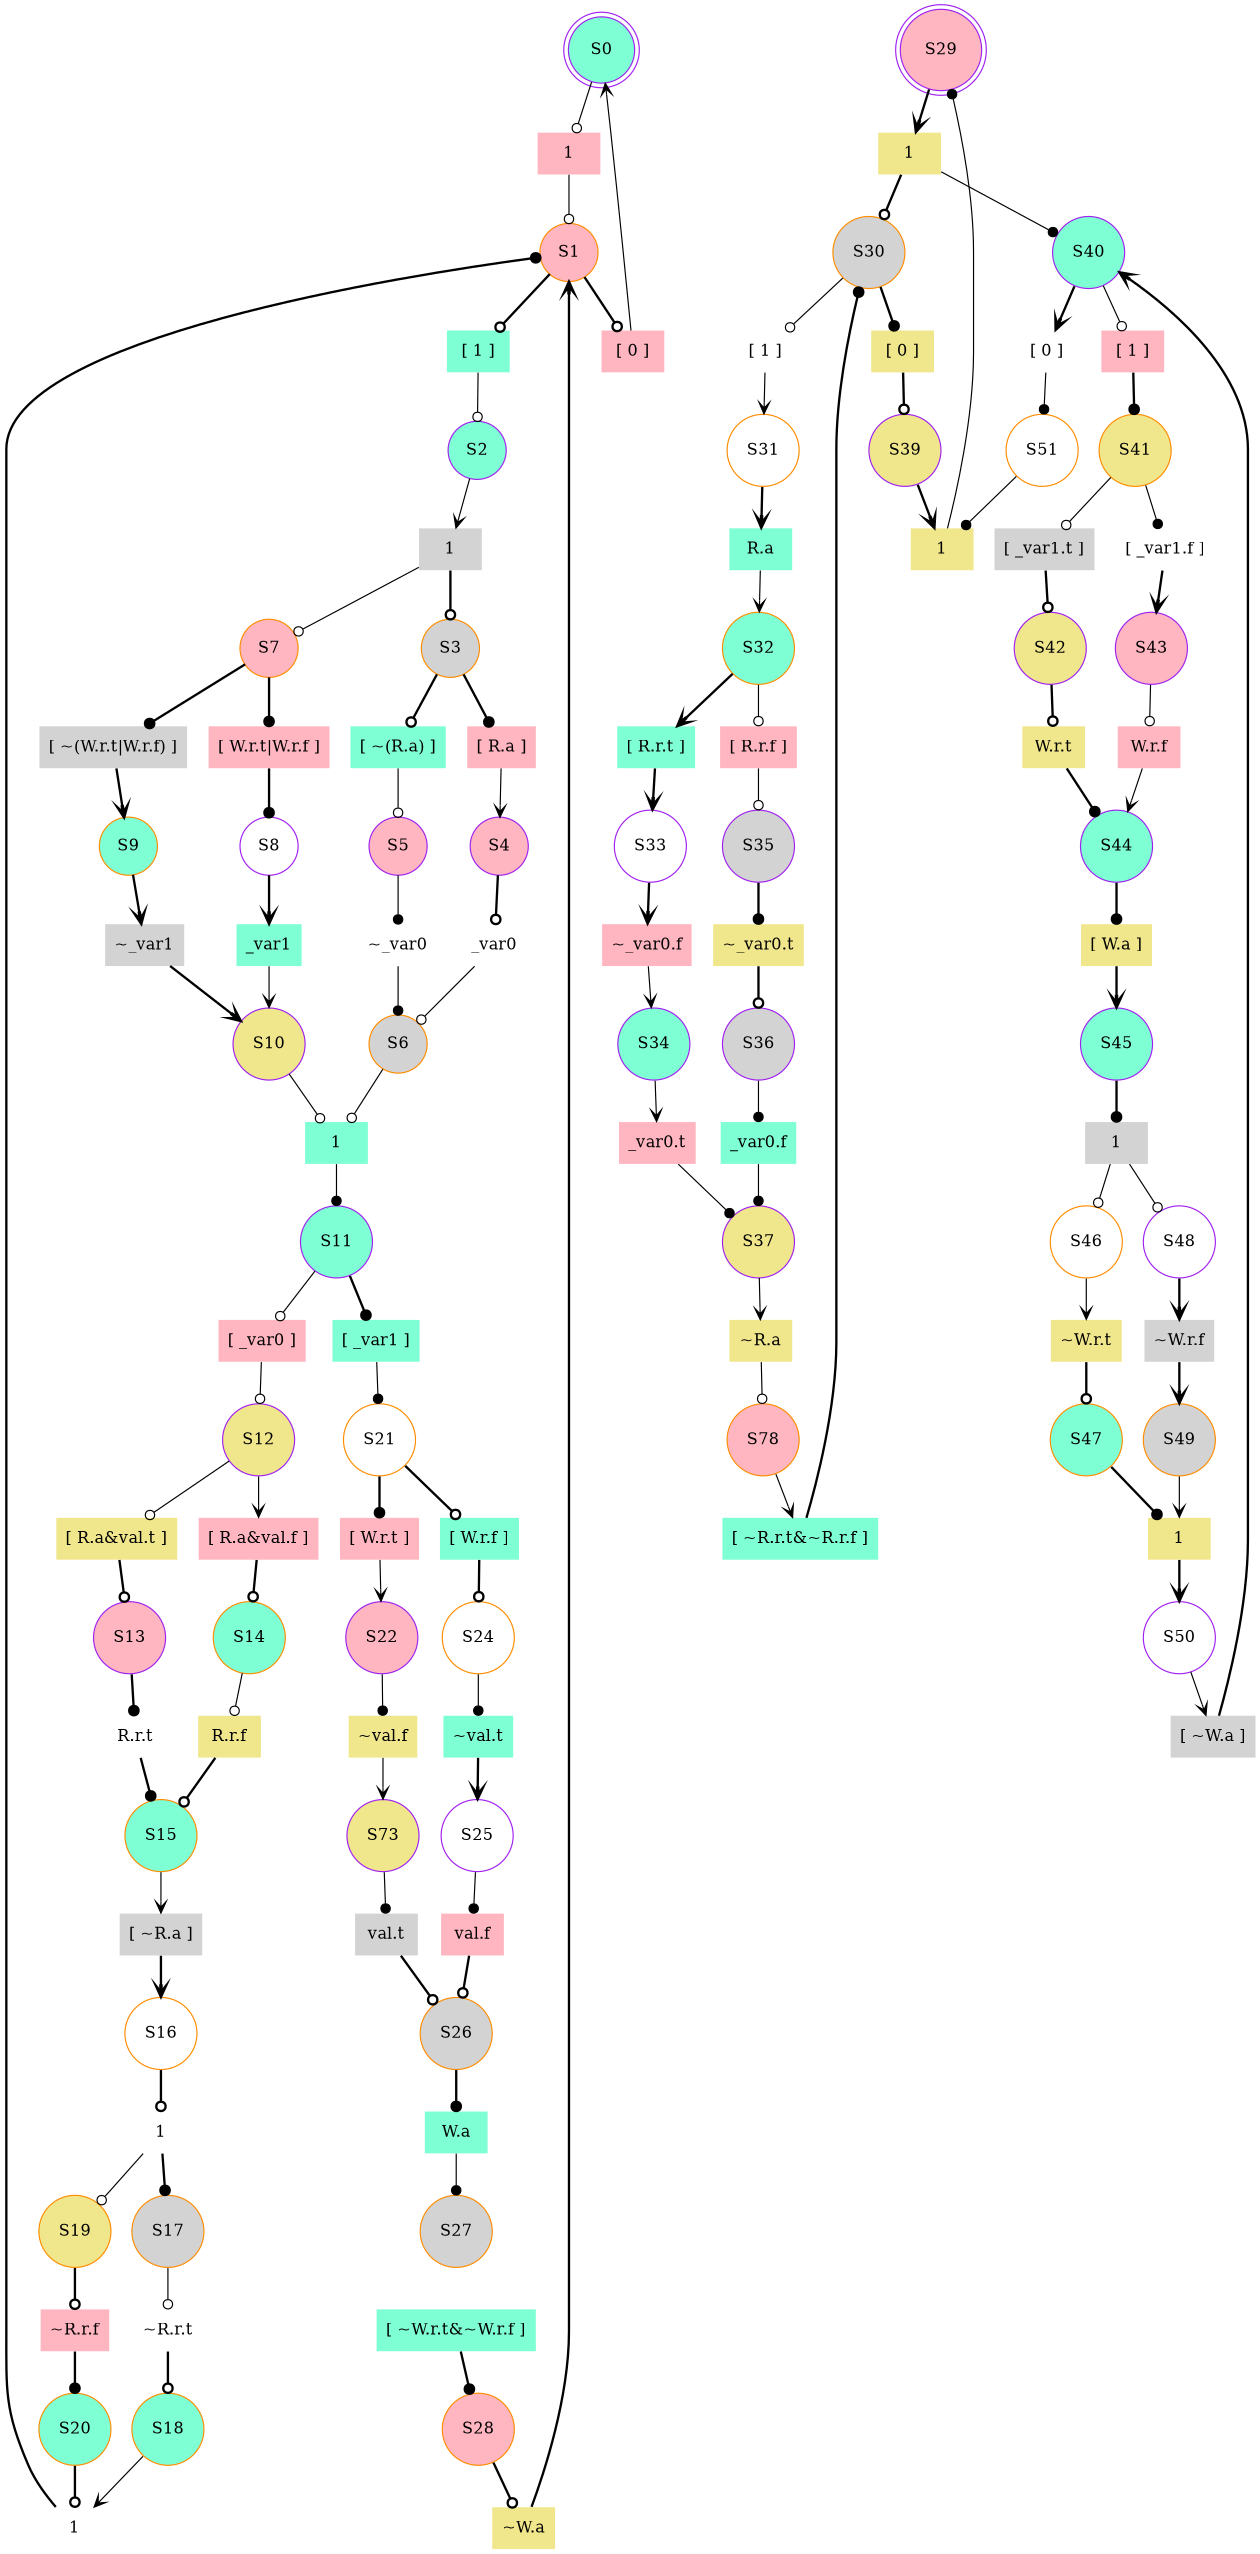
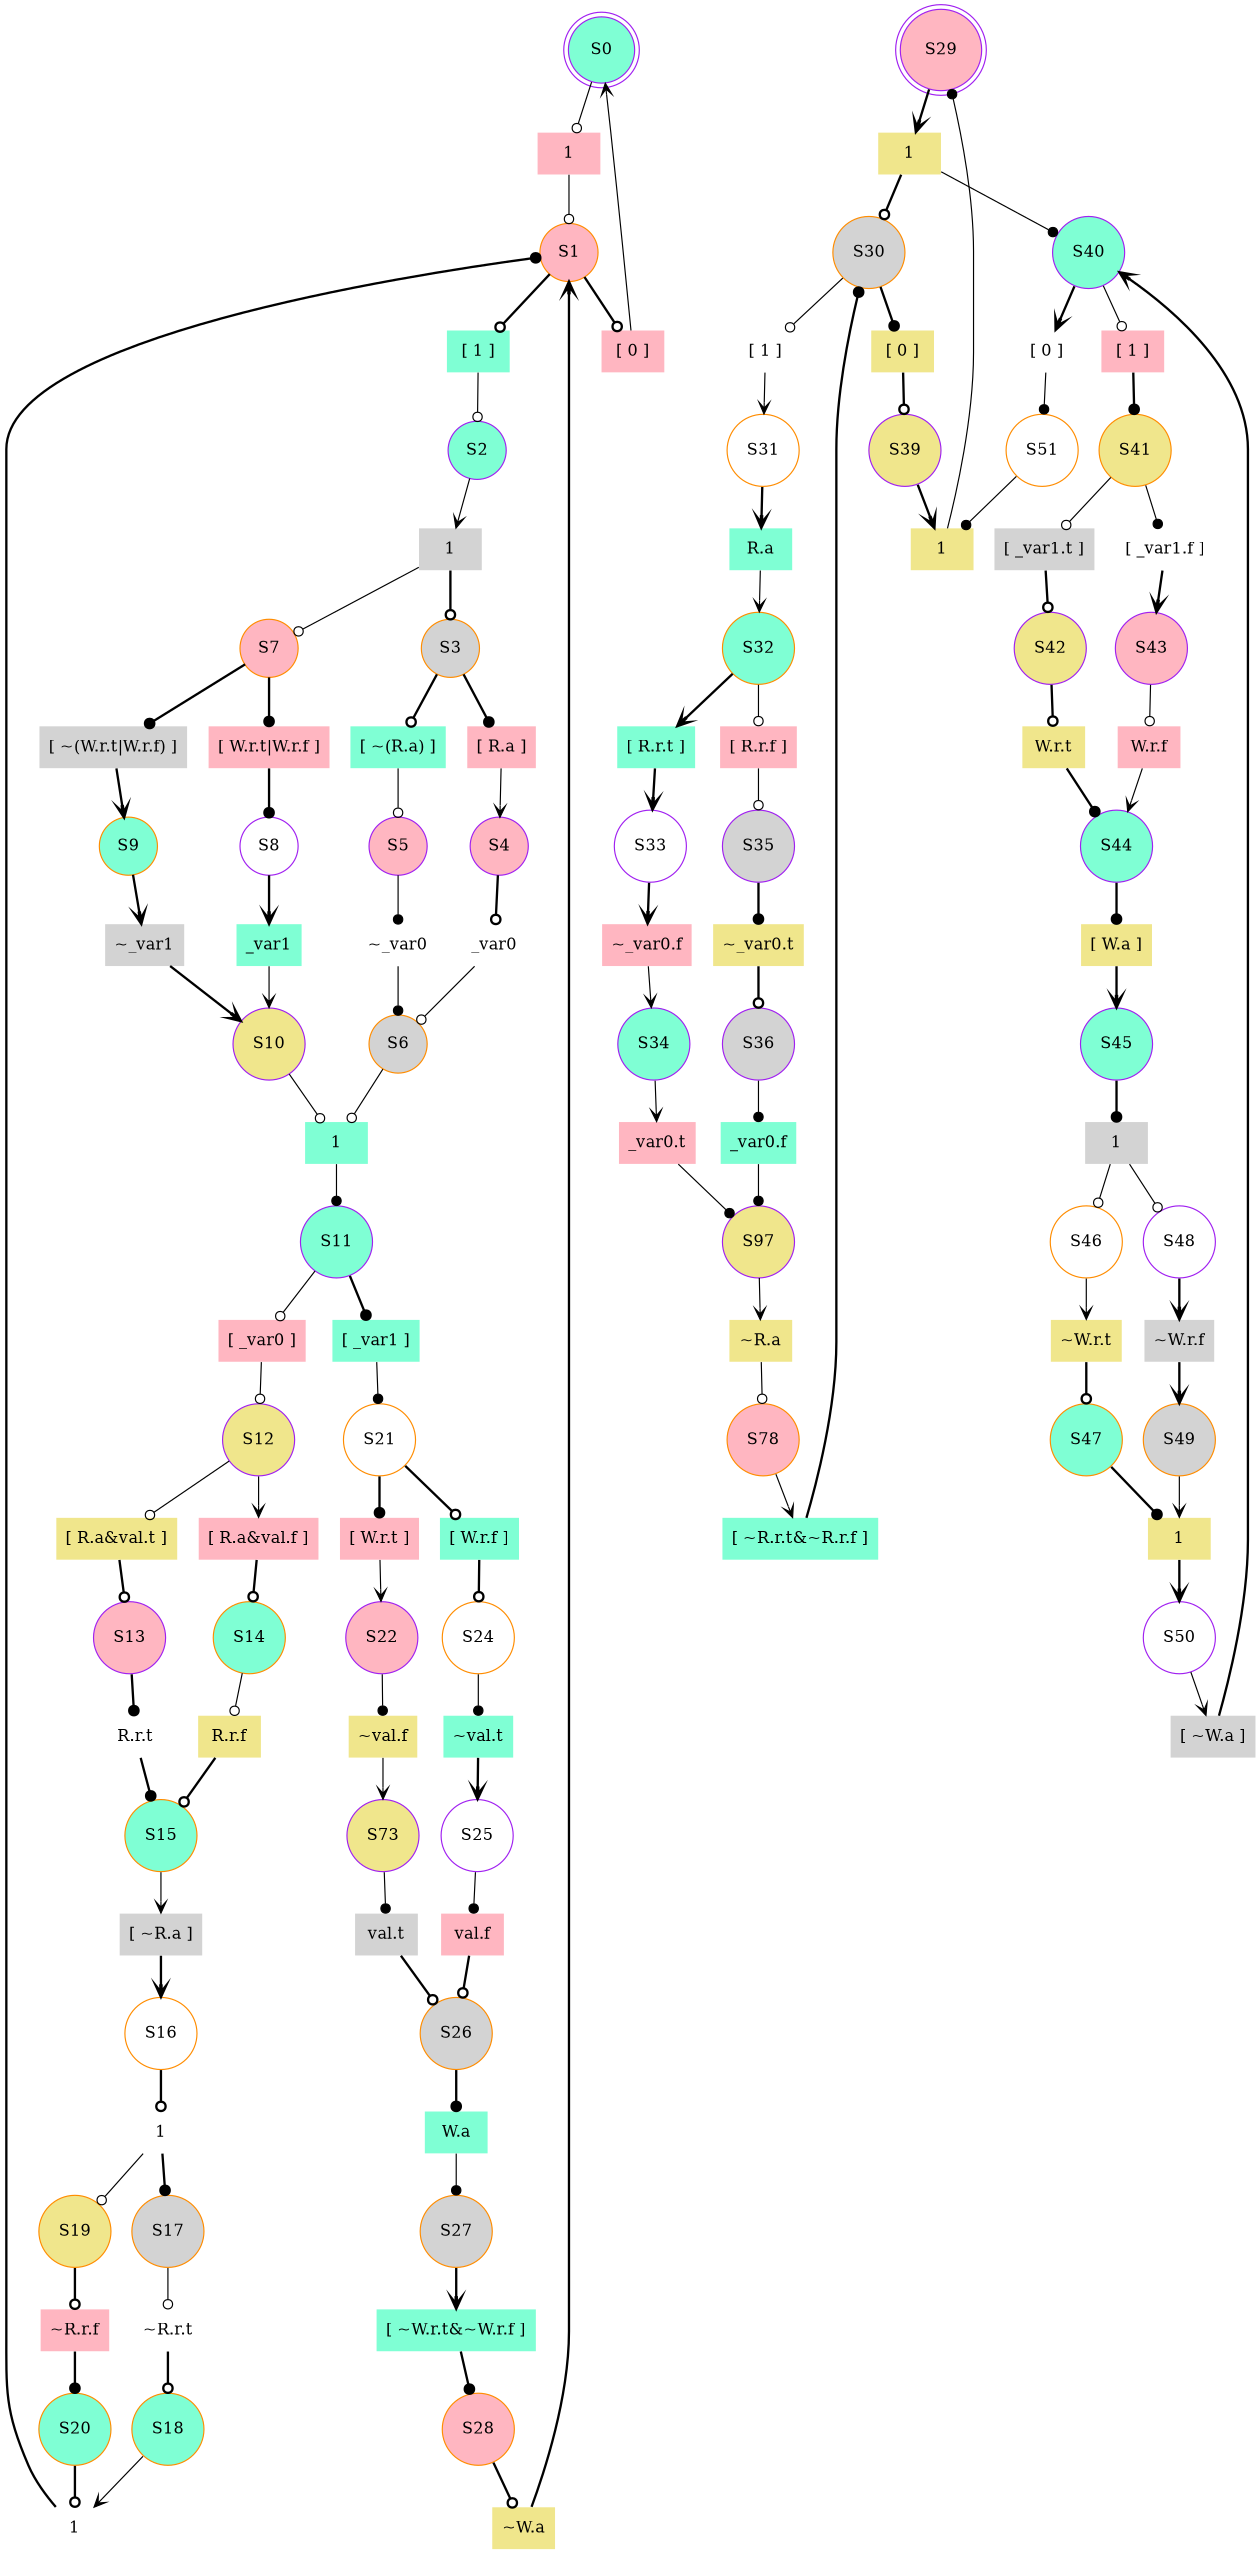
node "S37": label "S37" -> "S97"
edge "S27" -> "[ ~W.r.t&~W.r.f ]": added
